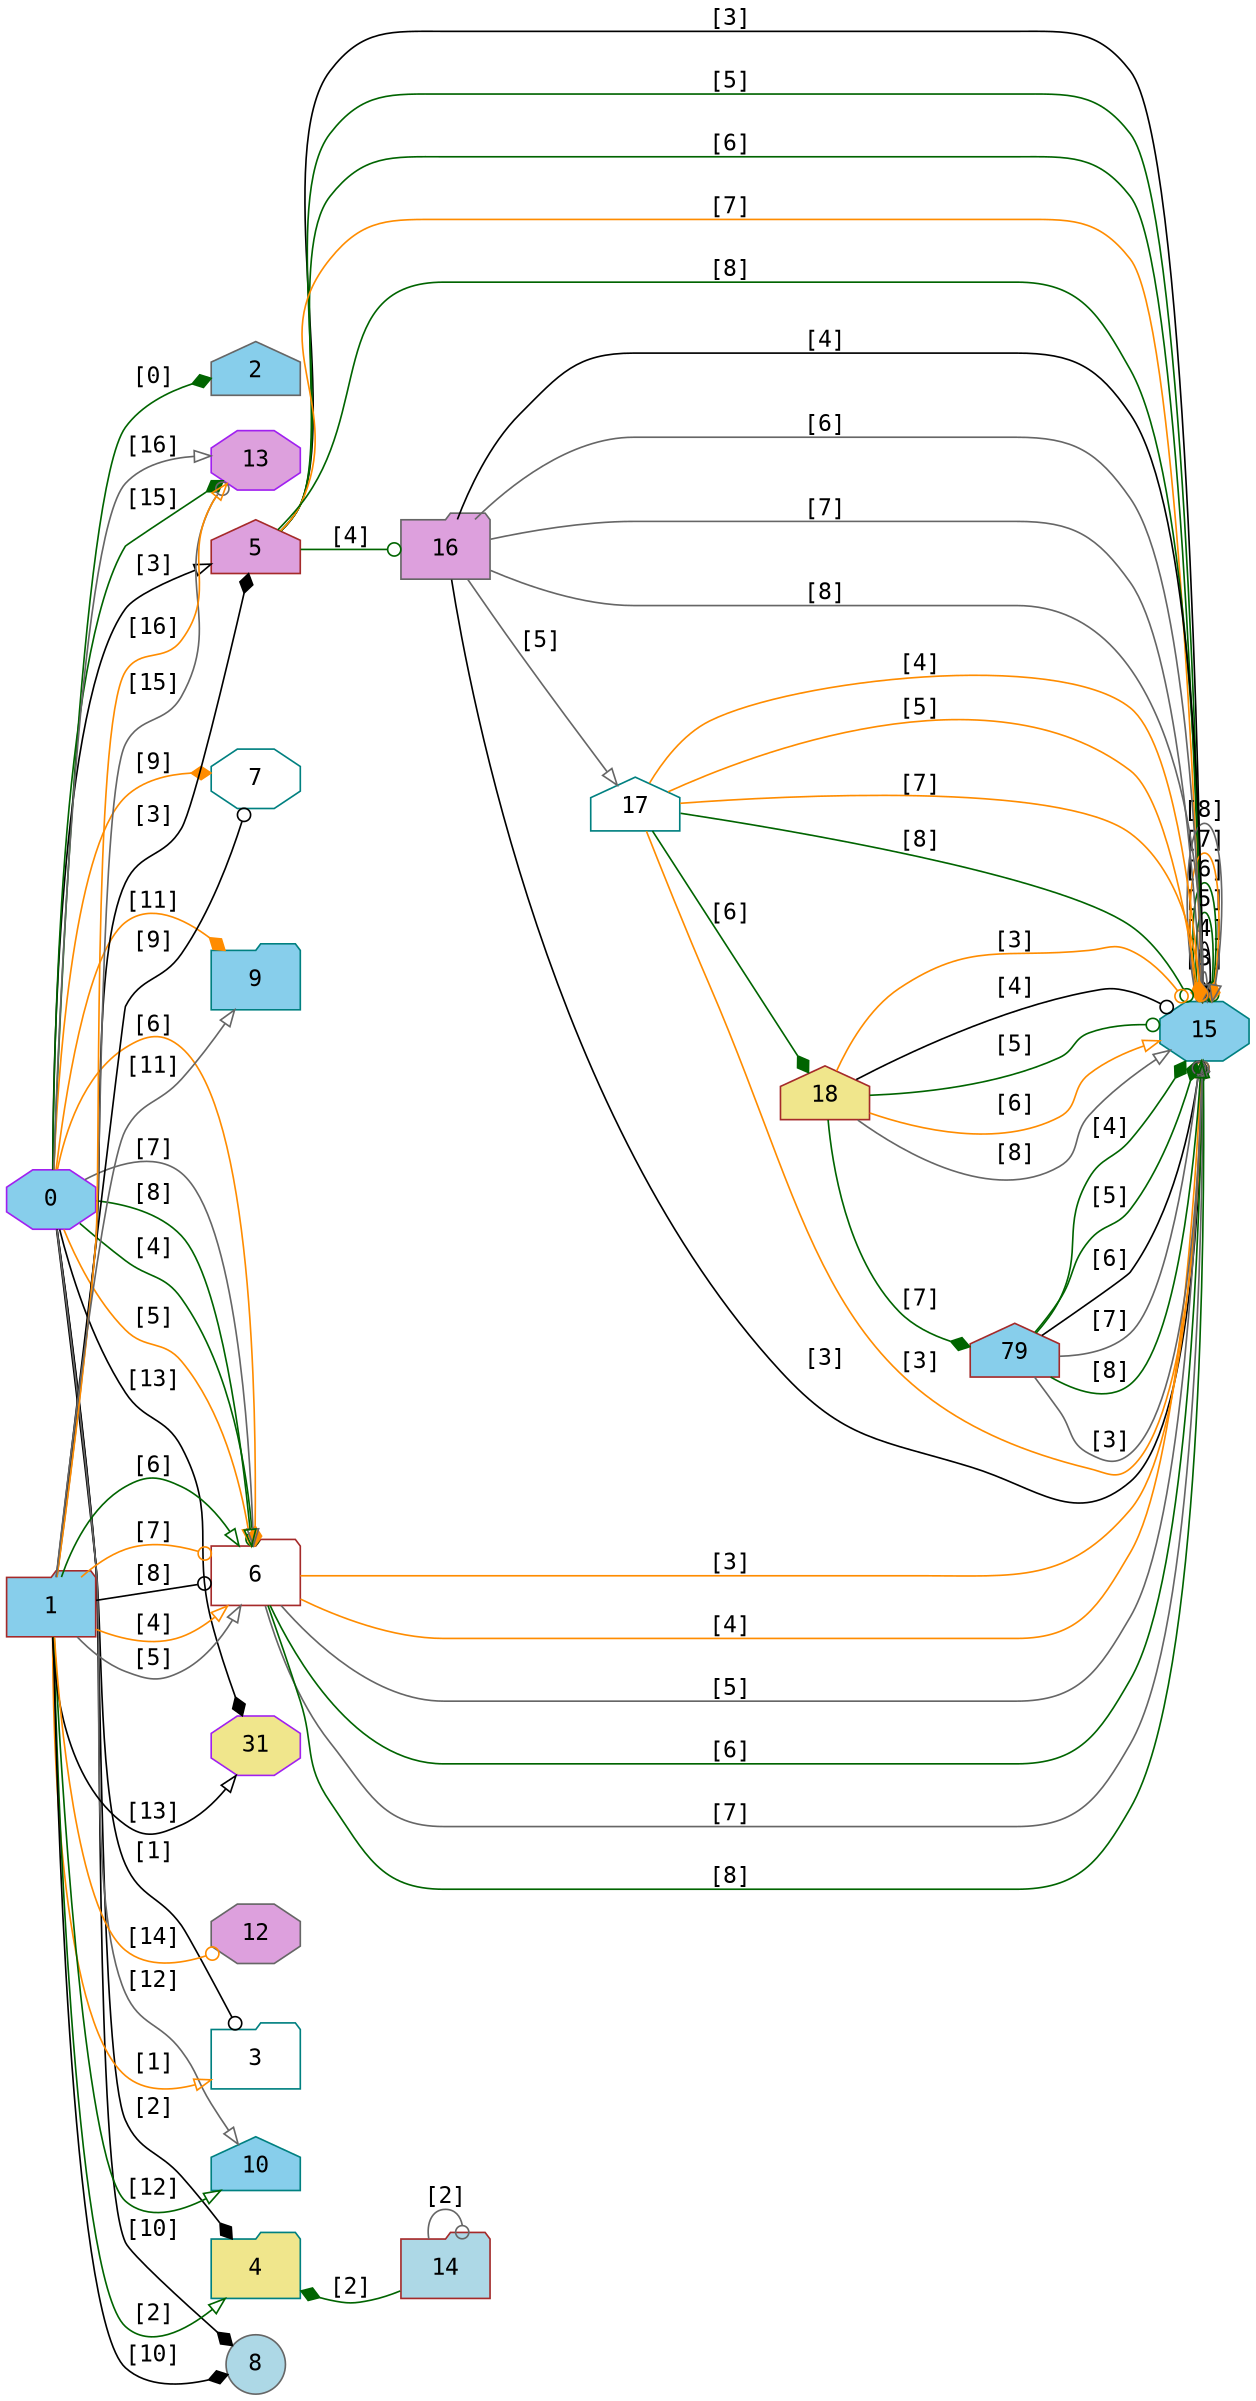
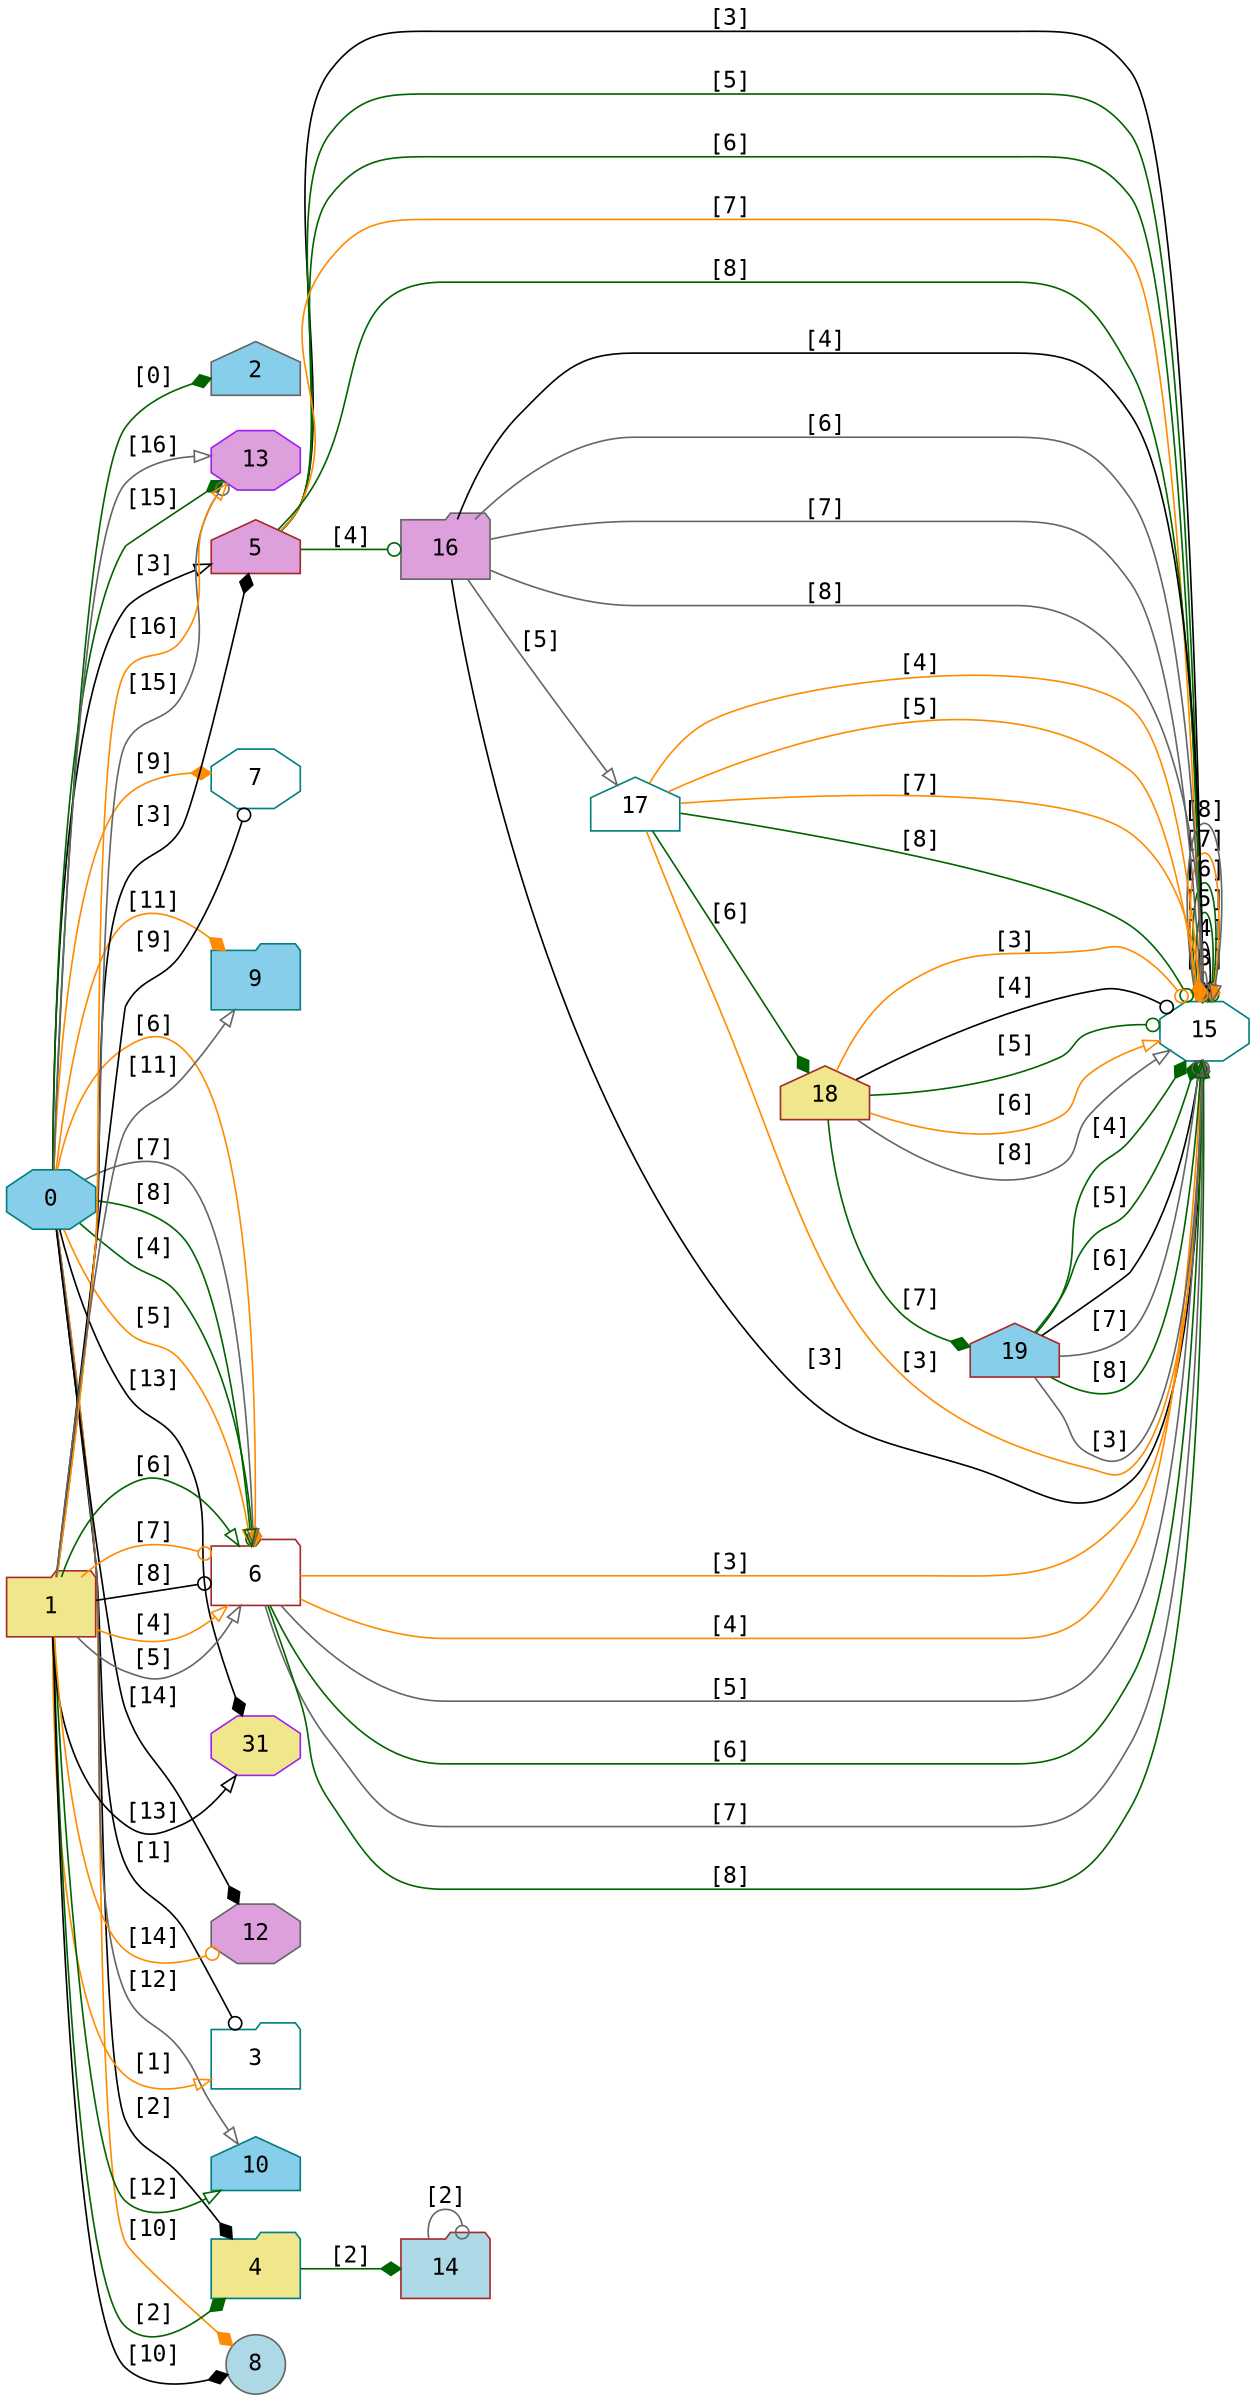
node "15": fillcolor skyblue -> white
node "0": color purple -> teal
node "79": label "79" -> "19"
node "1": fillcolor skyblue -> khaki
edge "0" -> "12": added, label "[14]"
edge "1" -> "4": arrowhead onormal -> diamond
edge "0" -> "8": color black -> darkorange
edge "14" -> "4": reversed
